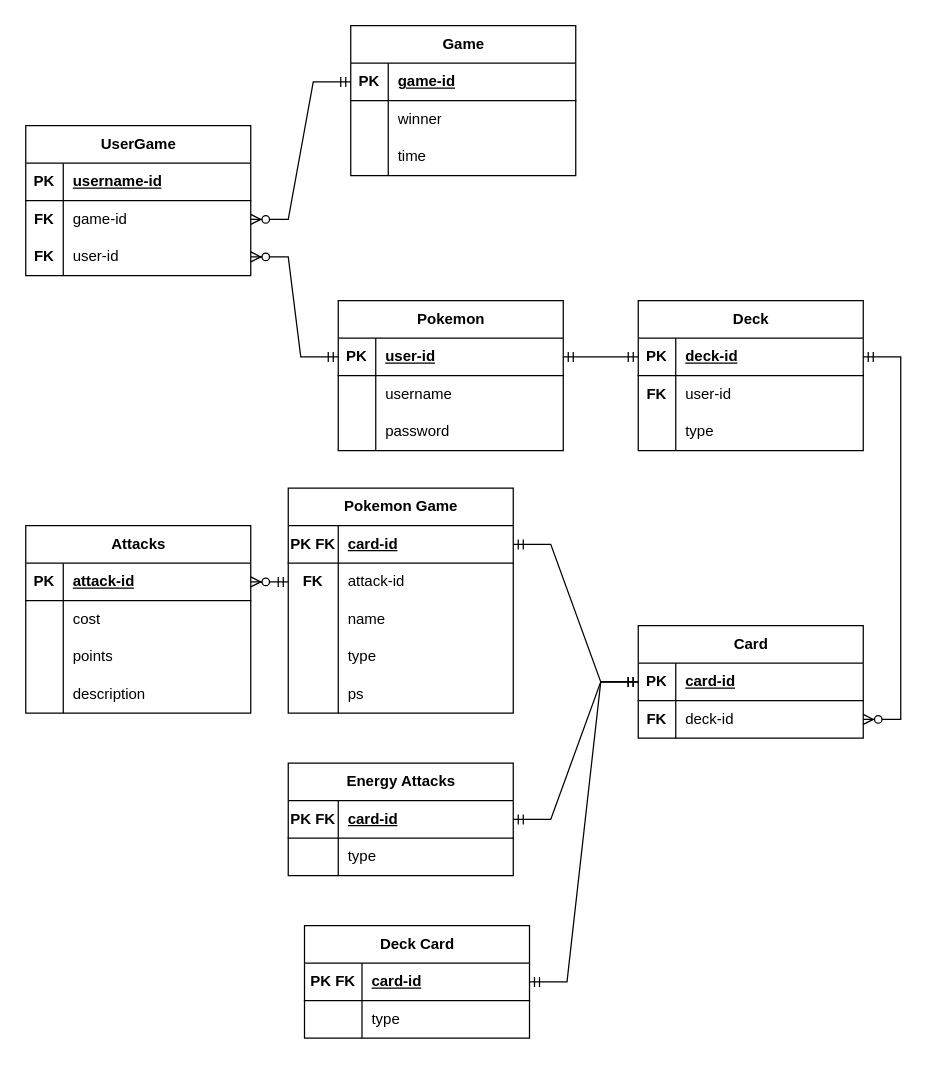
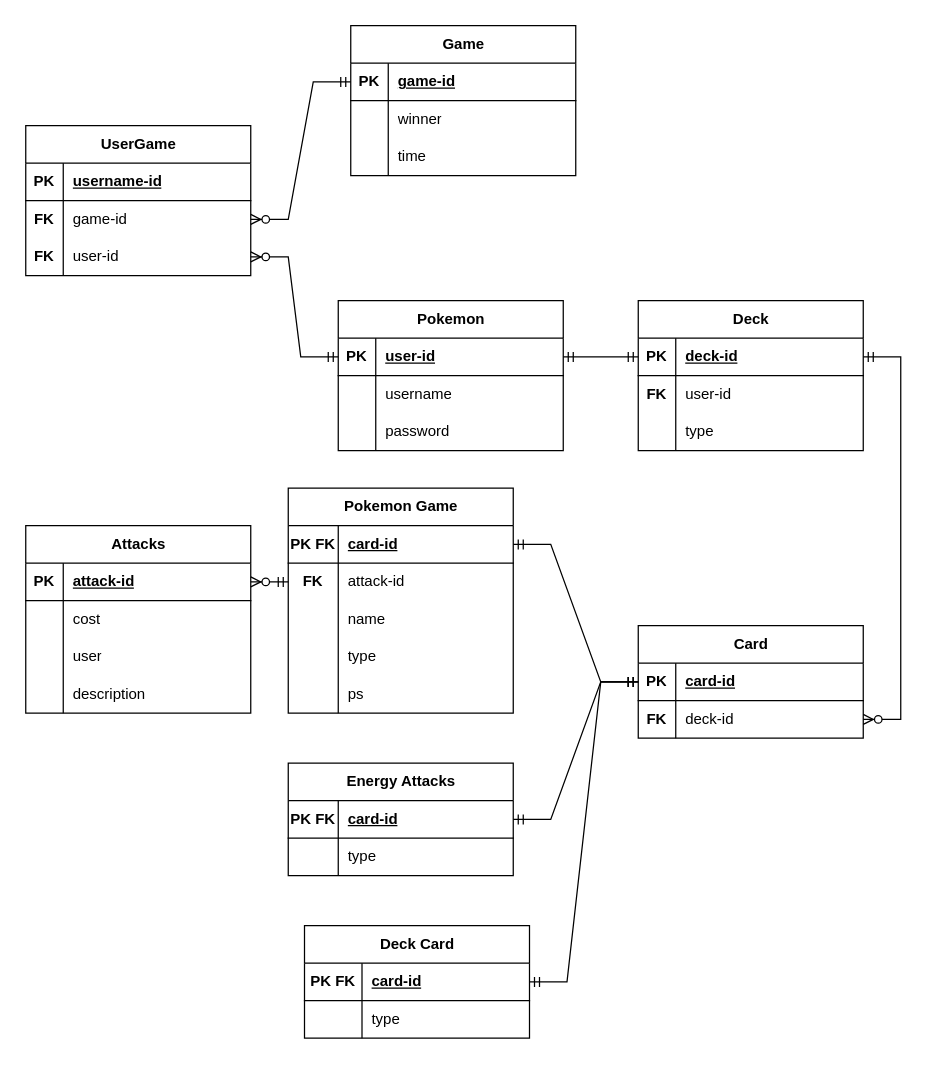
node "points": label "points" -> "user"
